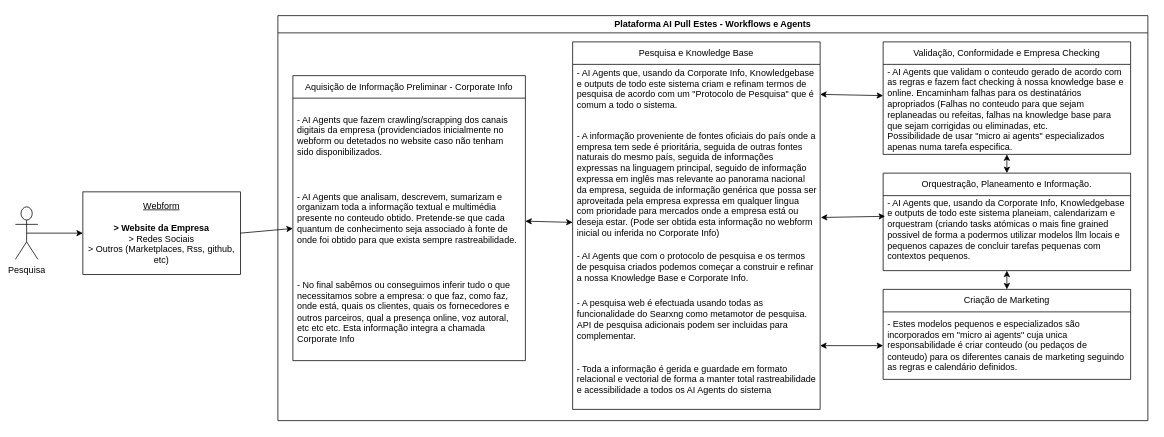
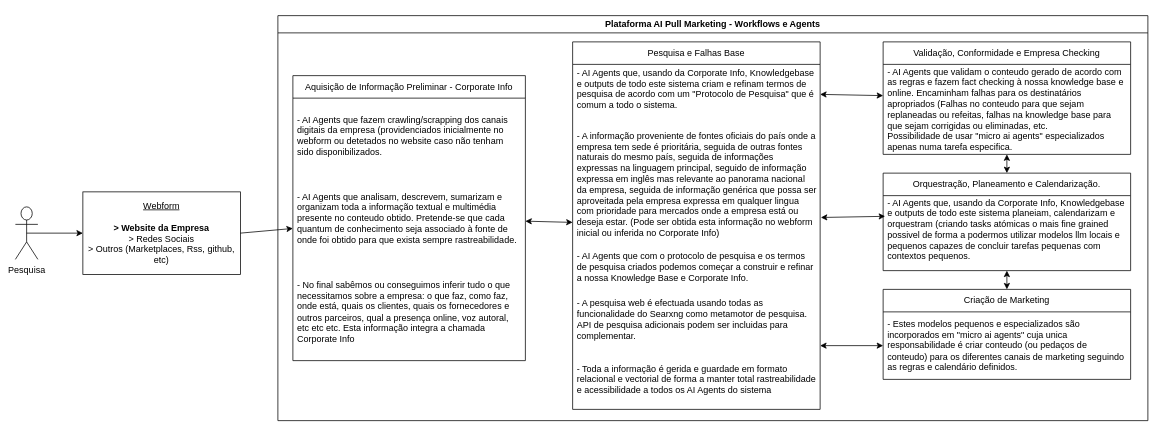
node "Plataforma AI Pull Estes - Workflows e Agents": label "Plataforma AI Pull Estes - Workflows e Agents" -> "Plataforma AI Pull Marketing - Workflows e Agents"
node "Pesquisa e Knowledge Base": label "Pesquisa e Knowledge Base" -> "Pesquisa e Falhas Base"
node "Orquestração, Planeamento e Informação.": label "Orquestração, Planeamento e Informação." -> "Orquestração, Planeamento e Calendarização."
